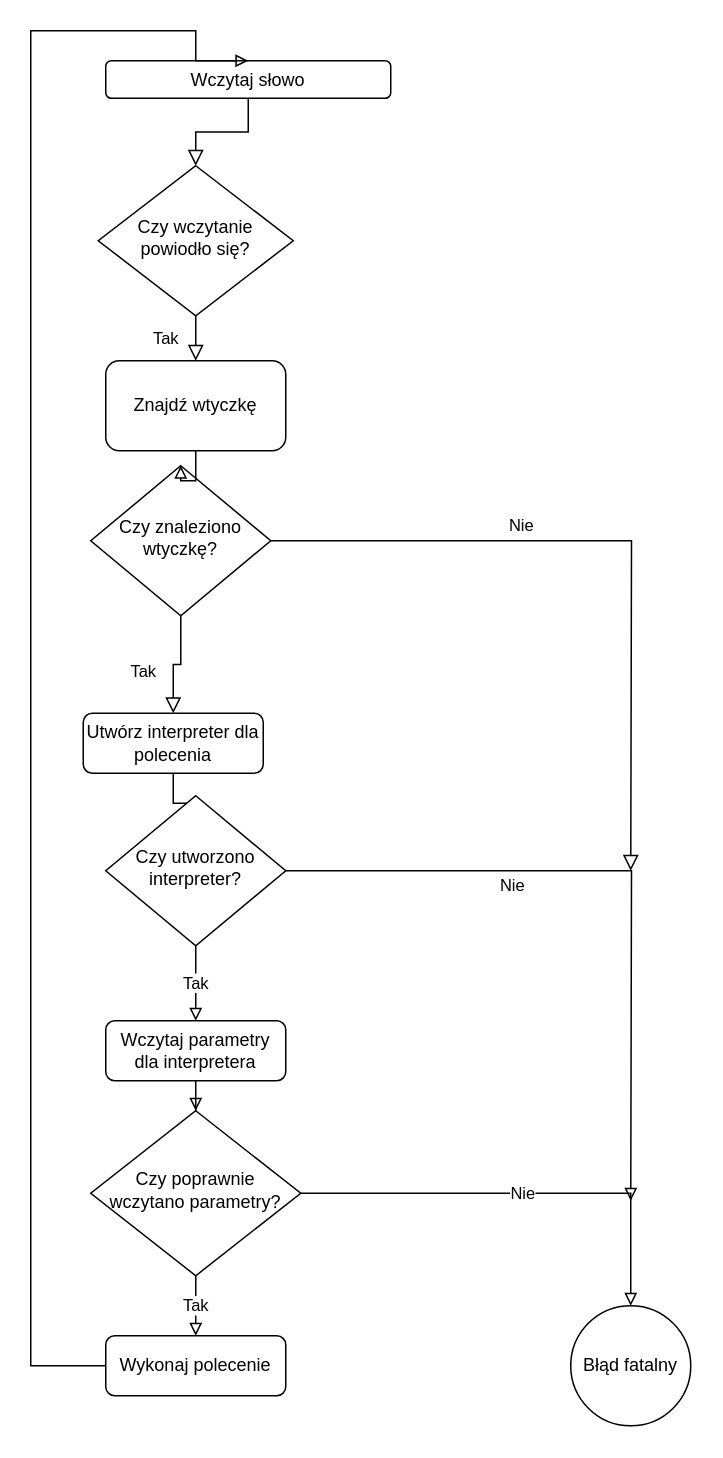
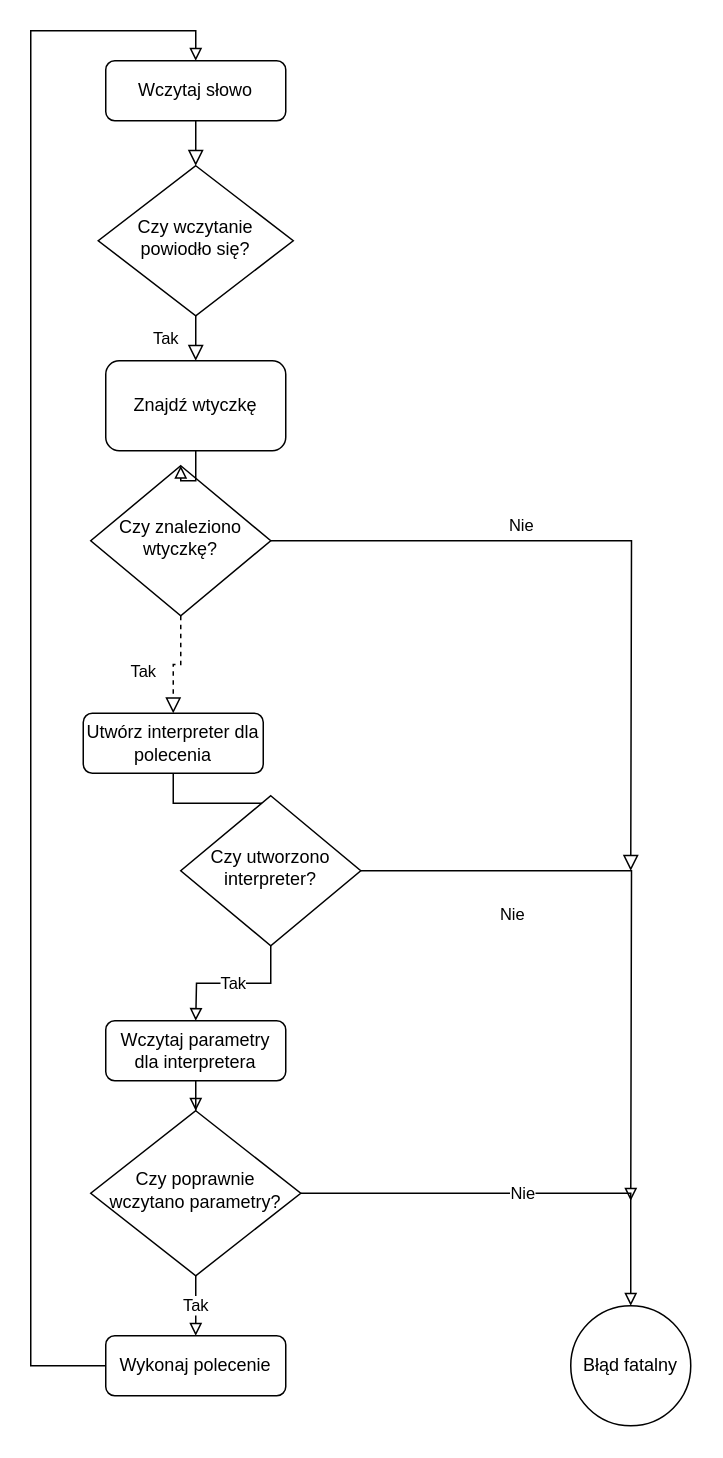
node "Wczytaj słowo": size 285x38 -> 180x60
edge "Czy znaleziono wtyczkę?" -> "Utwórz interpreter dla polecenia": style solid -> dashed
node "Czy utworzono interpreter?": moved (196, 871) -> (271, 871)
